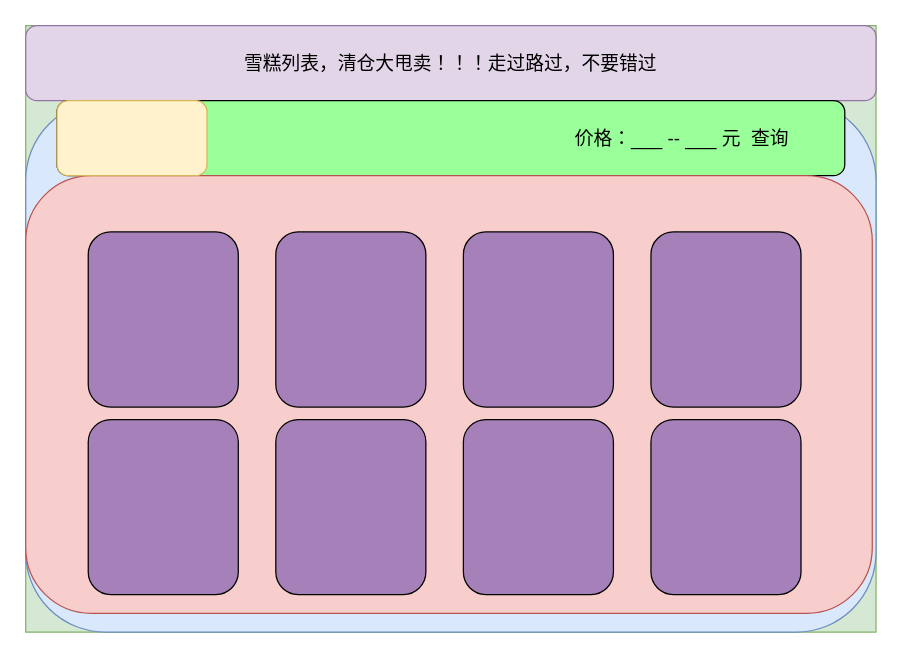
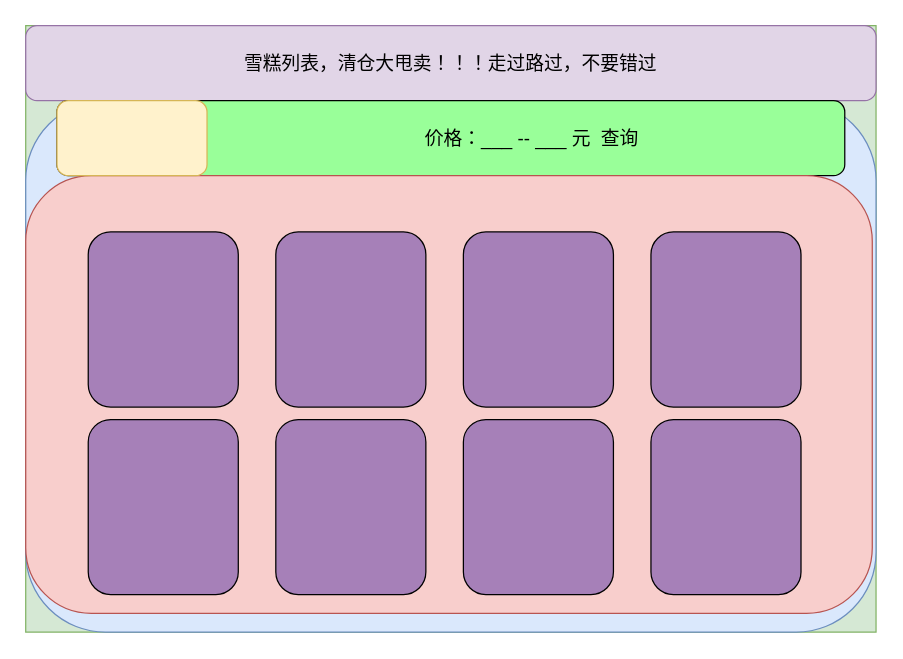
node "价格：___ -- ___ 元 查询": moved (682, 138) -> (532, 138)
